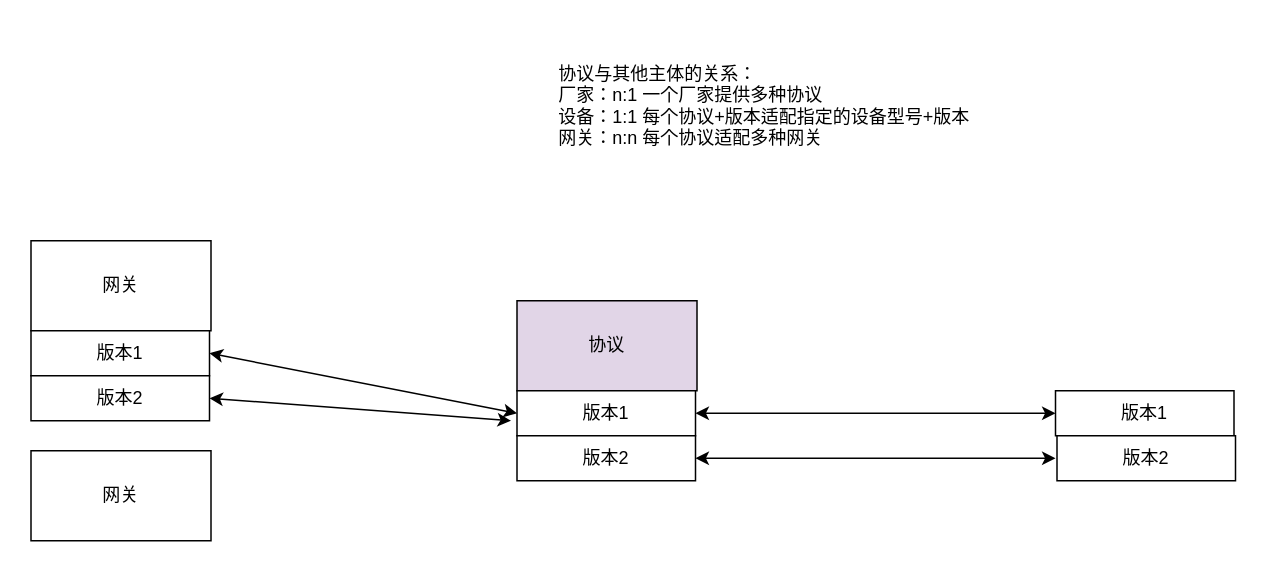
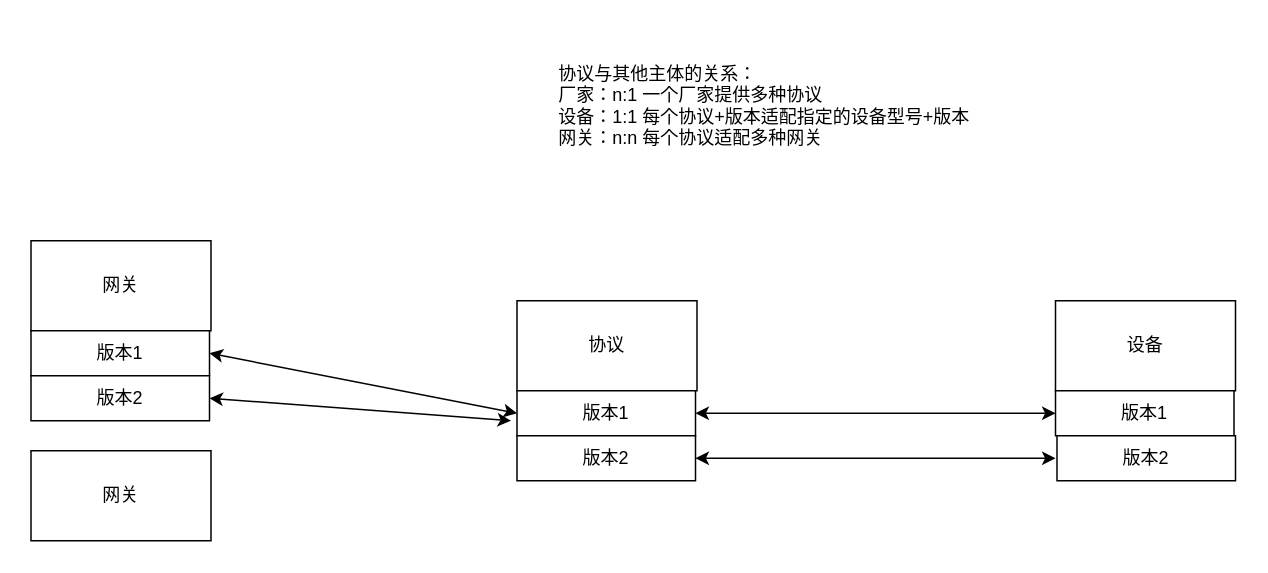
node "协议": fillcolor #e1d5e7 -> #ffffff
node "设备": added
